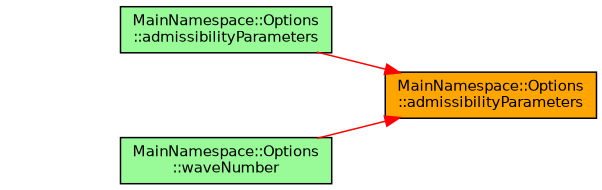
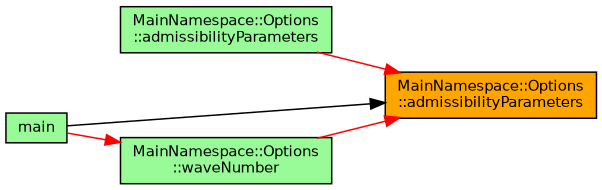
node "main": added
